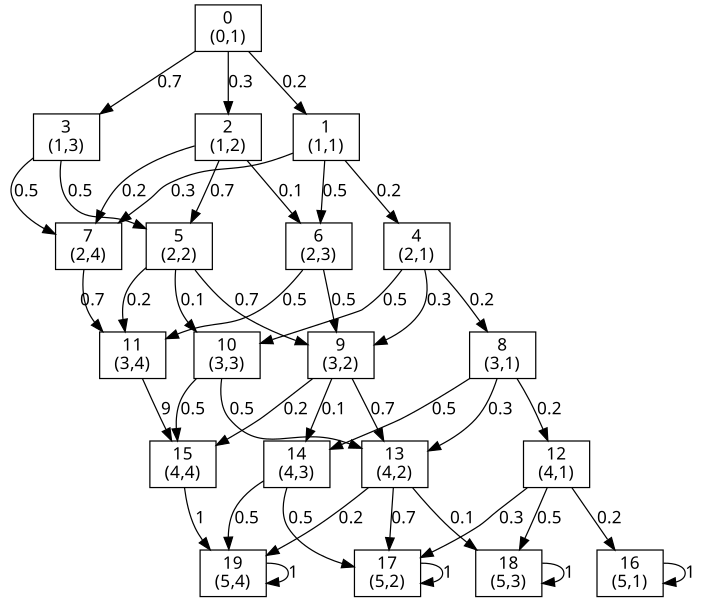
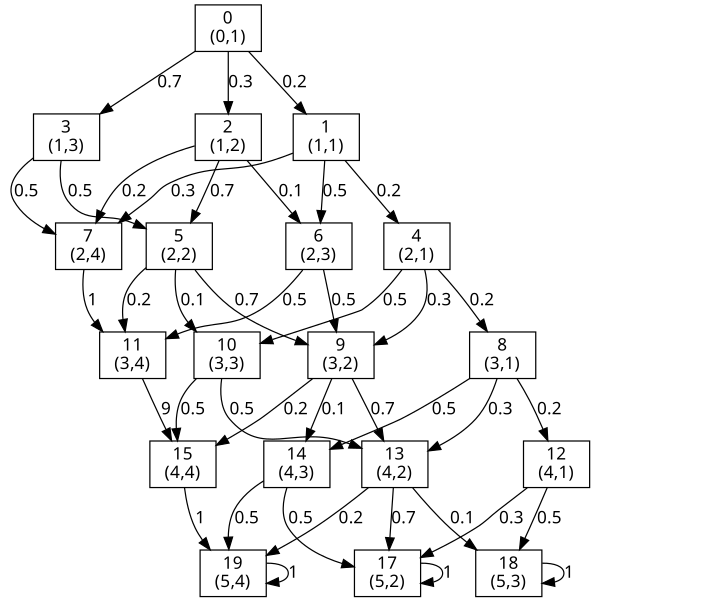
edge "7 (2,4)" -> "11 (3,4)": label "0.7" -> "1"
node "16 (5,1)": removed
